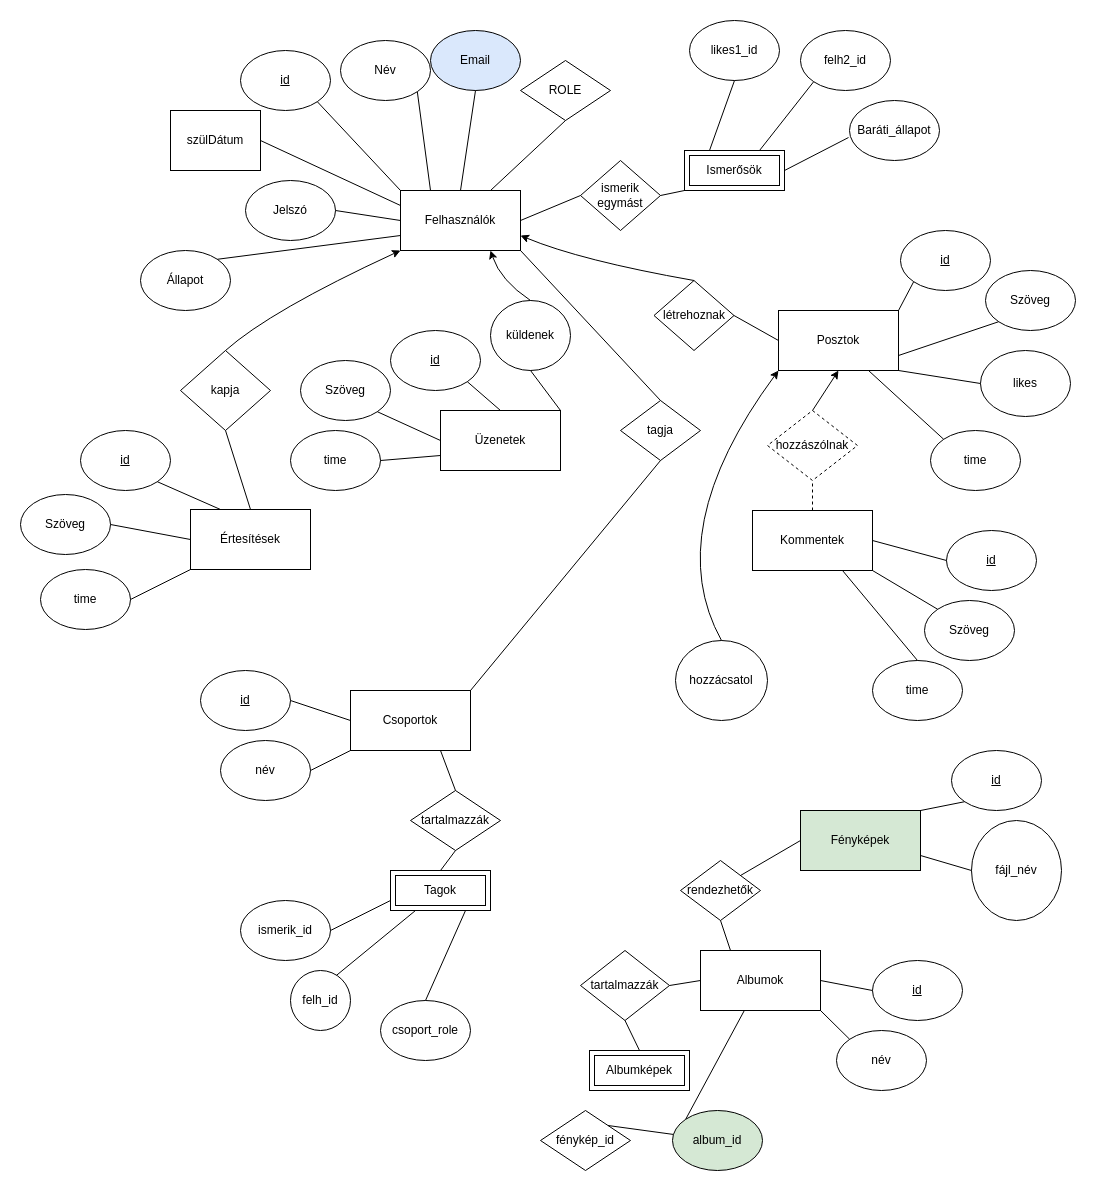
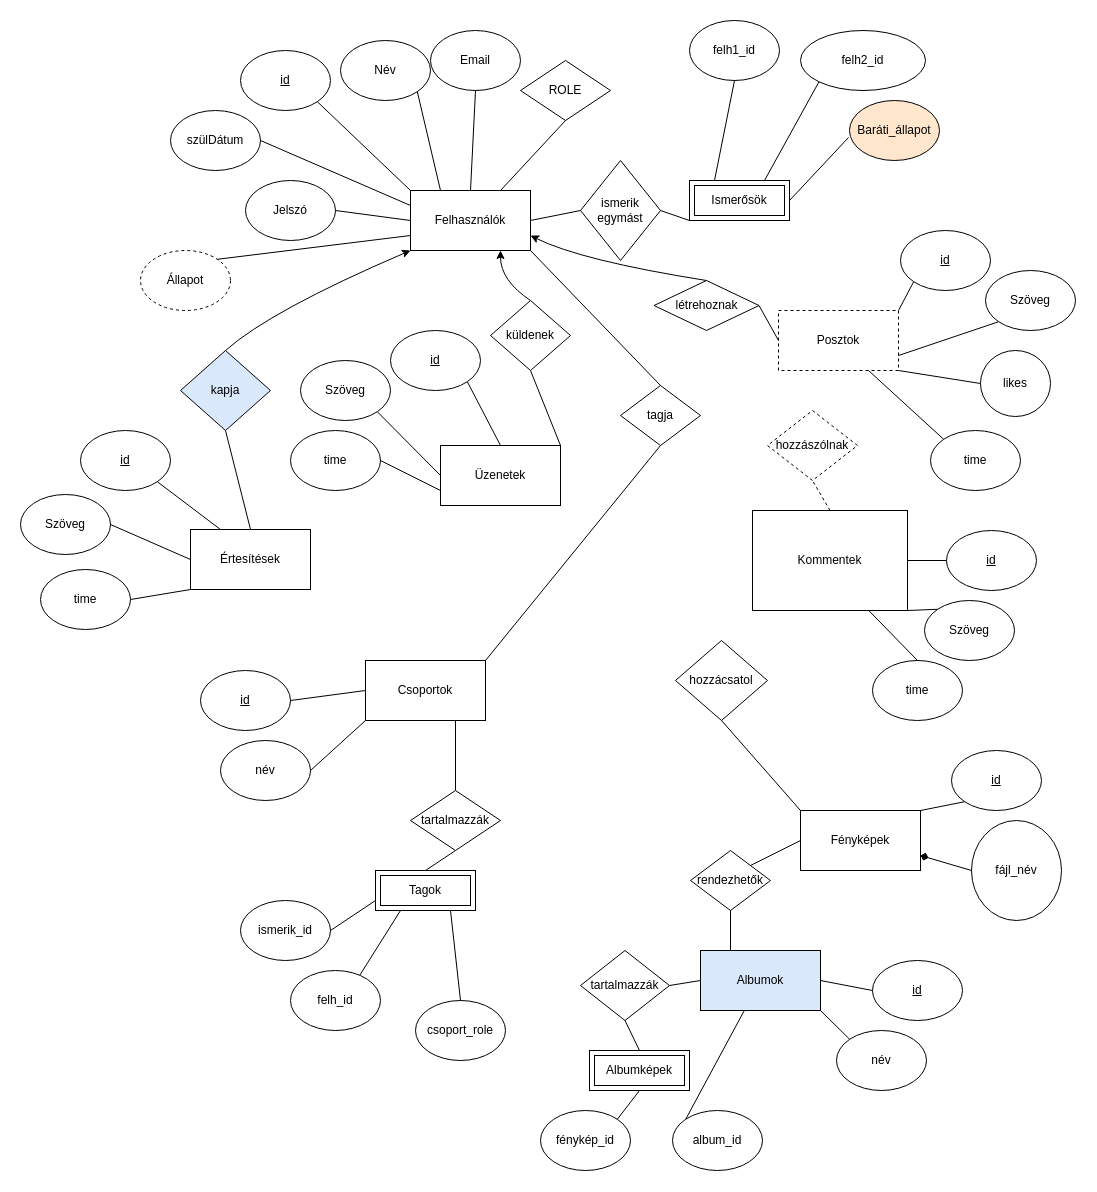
node "likes1_id": label "likes1_id" -> "felh1_id"
node "Email": fillcolor #dae8fc -> #ffffff
node "felh2_id": size 90x60 -> 125x60
node "Baráti_állapot": fillcolor #ffffff -> #ffe6cc
node "szülDátum": shape rectangle -> ellipse
node "Ismerősök": moved (735, 171) -> (740, 201)
node "ismerik egymást": size 80x70 -> 80x100
node "Felhasználók": moved (461, 221) -> (471, 221)
node "Állapot": style solid -> dashed
node "létrehoznak": size 80x70 -> 105x50
node "küldenek": shape ellipse -> diamond
node "Posztok": style solid -> dashed
node "likes": size 90x66 -> 70x66
node "kapja": fillcolor #ffffff -> #dae8fc
edge "hozzászólnak" -> "Posztok": removed
node "tagja": moved (661, 431) -> (661, 416)
node "Üzenetek": moved (501, 441) -> (501, 476)
edge "hozzácsatol" -> "Posztok": removed
node "Értesítések": moved (251, 540) -> (251, 560)
node "Kommentek": size 120x60 -> 155x100
node "hozzácsatol": shape ellipse -> diamond
node "Csoportok": moved (411, 721) -> (426, 691)
edge "hozzácsatol" -- "Fényképek": added
node "Fényképek": fillcolor #d5e8d4 -> #ffffff
edge "Fényképek" -- "fájl_név": arrowhead none -> diamond
node "Tagok": moved (441, 891) -> (426, 891)
node "rendezhetők": moved (721, 891) -> (731, 881)
node "Albumok": fillcolor #ffffff -> #dae8fc
node "felh_id": size 60x60 -> 90x60
node "csoport_role": moved (426, 1031) -> (461, 1031)
edge "fénykép_id" -- "album_id": now "fénykép_id" -- "Albumképek"
node "fénykép_id": shape diamond -> ellipse
node "album_id": fillcolor #d5e8d4 -> #ffffff
